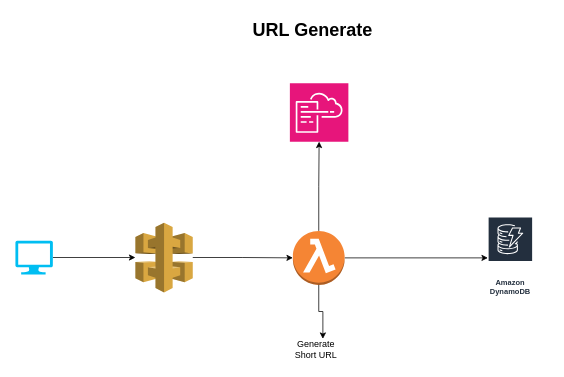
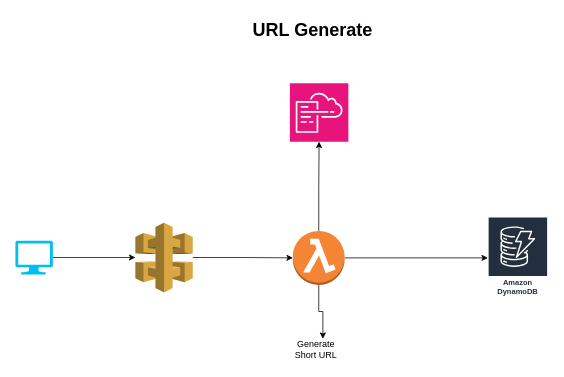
node "Amazon DynamoDB": size 45x83 -> 60x83
